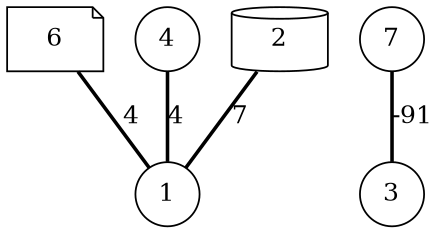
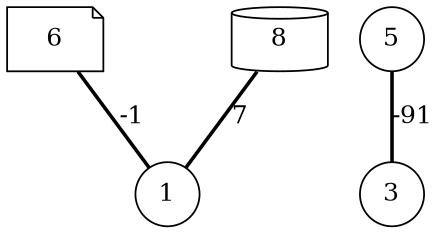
node "4": removed
node "2": label "2" -> "8"
node "7": label "7" -> "5"
edge "6" -- "1": label "4" -> "-1"
